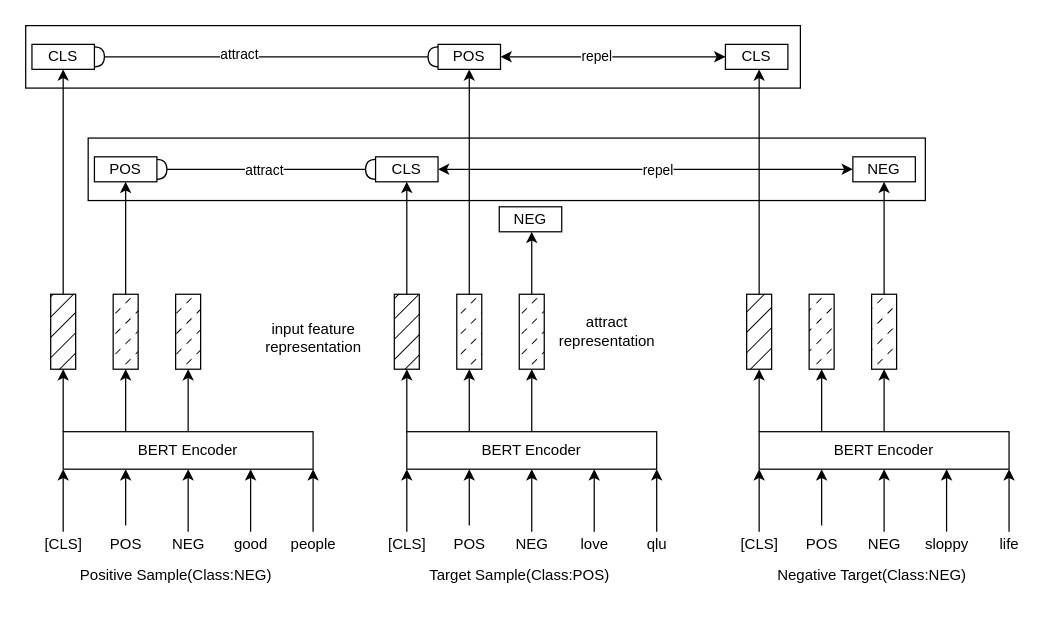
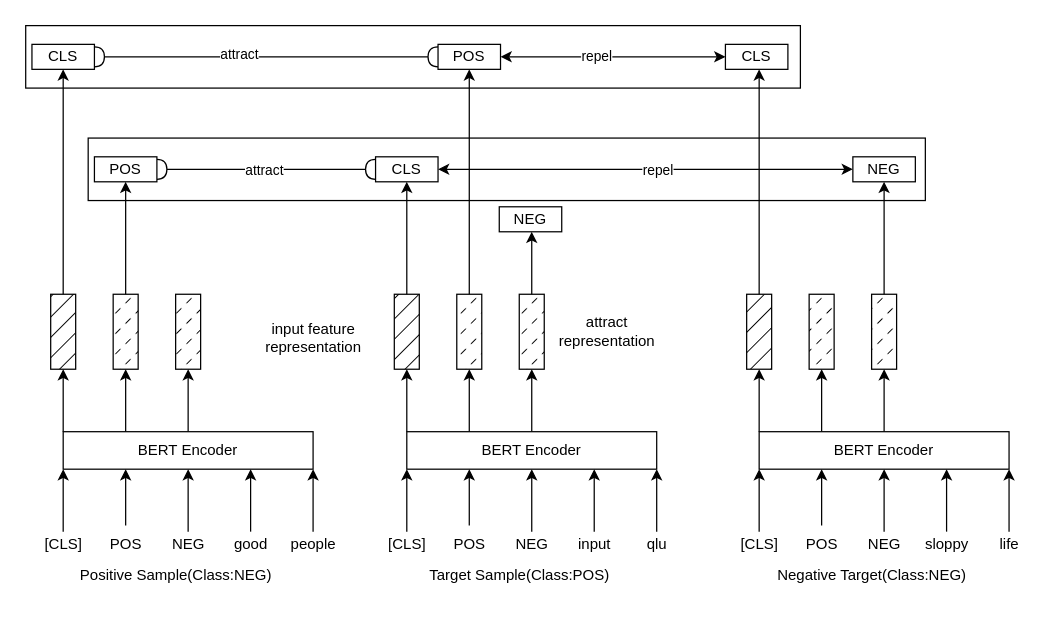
node "love": label "love" -> "input"
